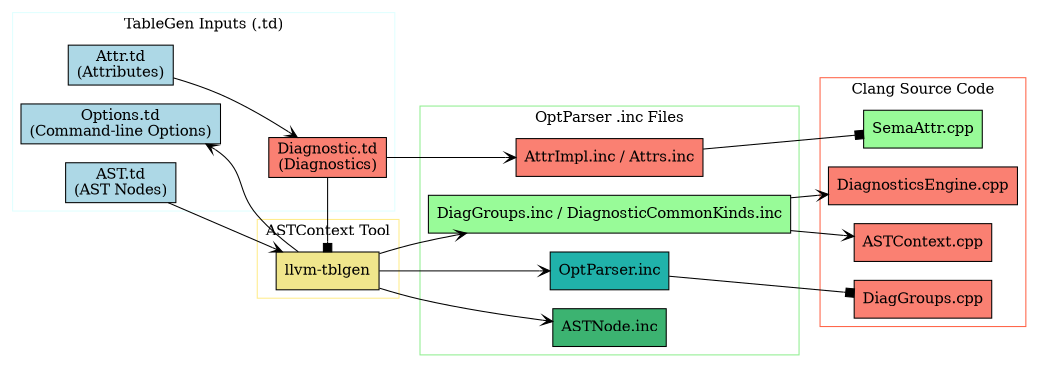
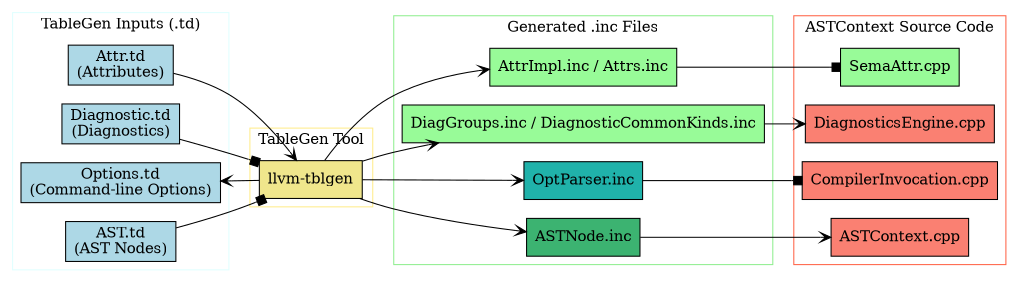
cluster "Clang Source Code": label "Clang Source Code" -> "ASTContext Source Code"
edge "Attr.td (Attributes)" -> "Diagnostic.td (Diagnostics)": now "Attr.td (Attributes)" -> "llvm-tblgen"
cluster "OptParser .inc Files": label "OptParser .inc Files" -> "Generated .inc Files"
node "Diagnostic.td (Diagnostics)": fillcolor salmon -> lightblue
edge "Diagnostic.td (Diagnostics)" -> "AttrImpl.inc / Attrs.inc": now "llvm-tblgen" -> "AttrImpl.inc / Attrs.inc"
node "AttrImpl.inc / Attrs.inc": fillcolor salmon -> palegreen
edge "AST.td (AST Nodes)" -> "llvm-tblgen": arrowhead vee -> box
cluster "ASTContext Tool": label "ASTContext Tool" -> "TableGen Tool"
edge "DiagGroups.inc / DiagnosticCommonKinds.inc" -> "ASTContext.cpp": now "ASTNode.inc" -> "ASTContext.cpp"
node "DiagGroups.cpp": label "DiagGroups.cpp" -> "CompilerInvocation.cpp"
